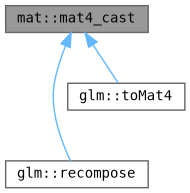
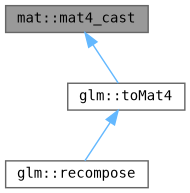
edge "glm::recompose" -> "mat::mat4_cast": now "glm::recompose" -> "glm::toMat4"
